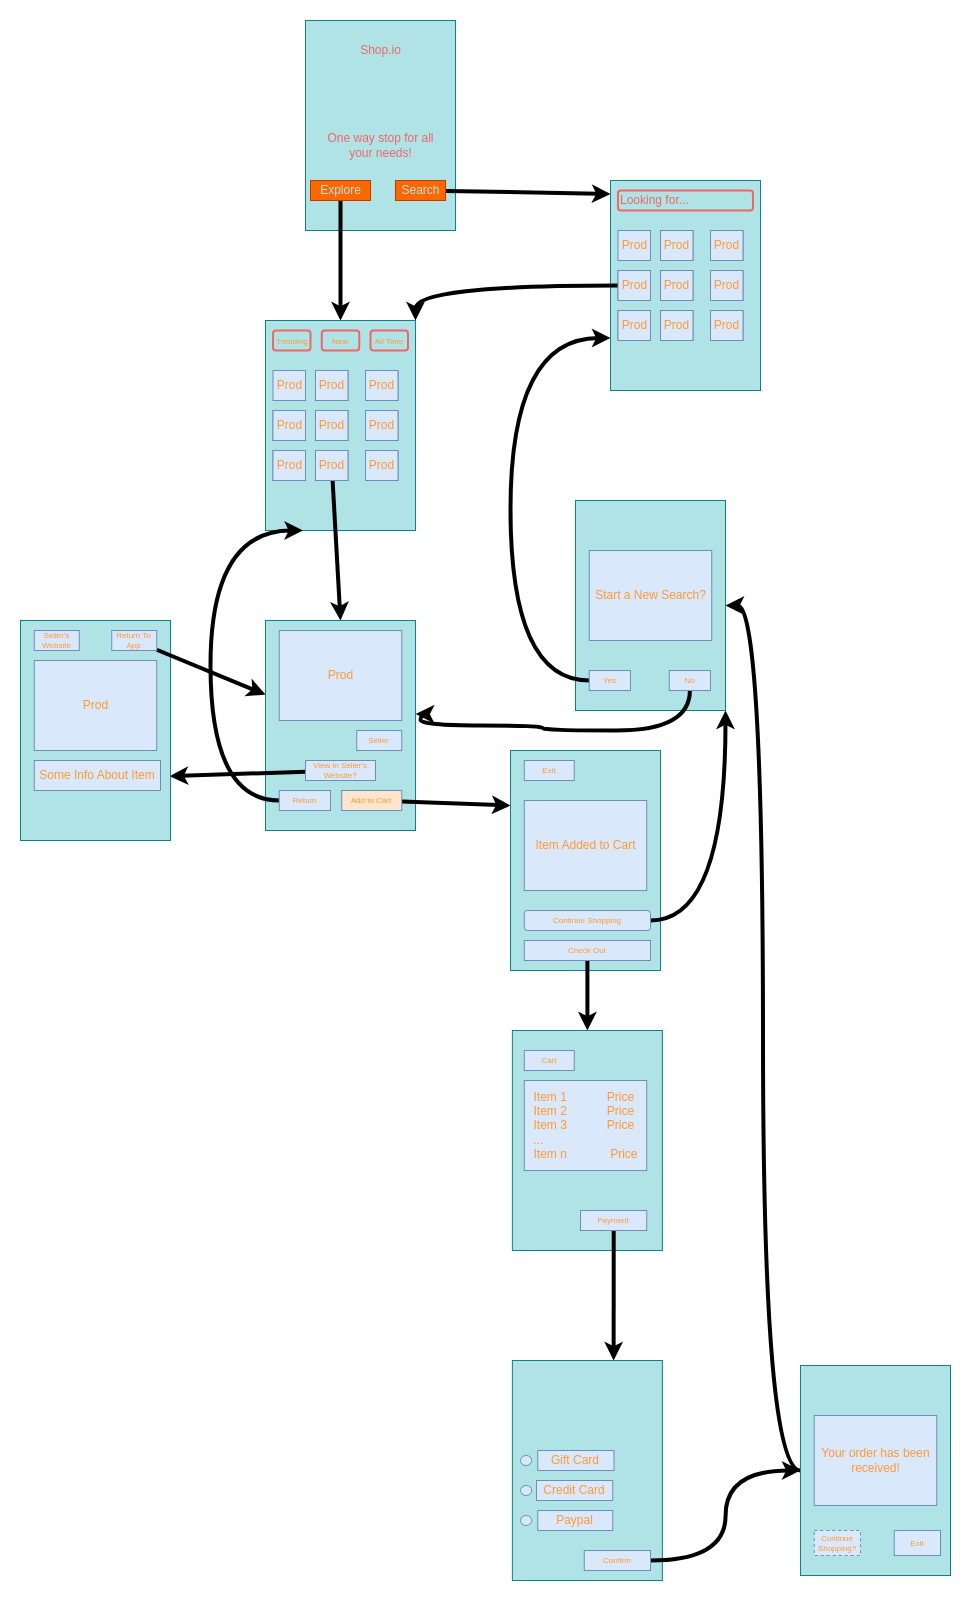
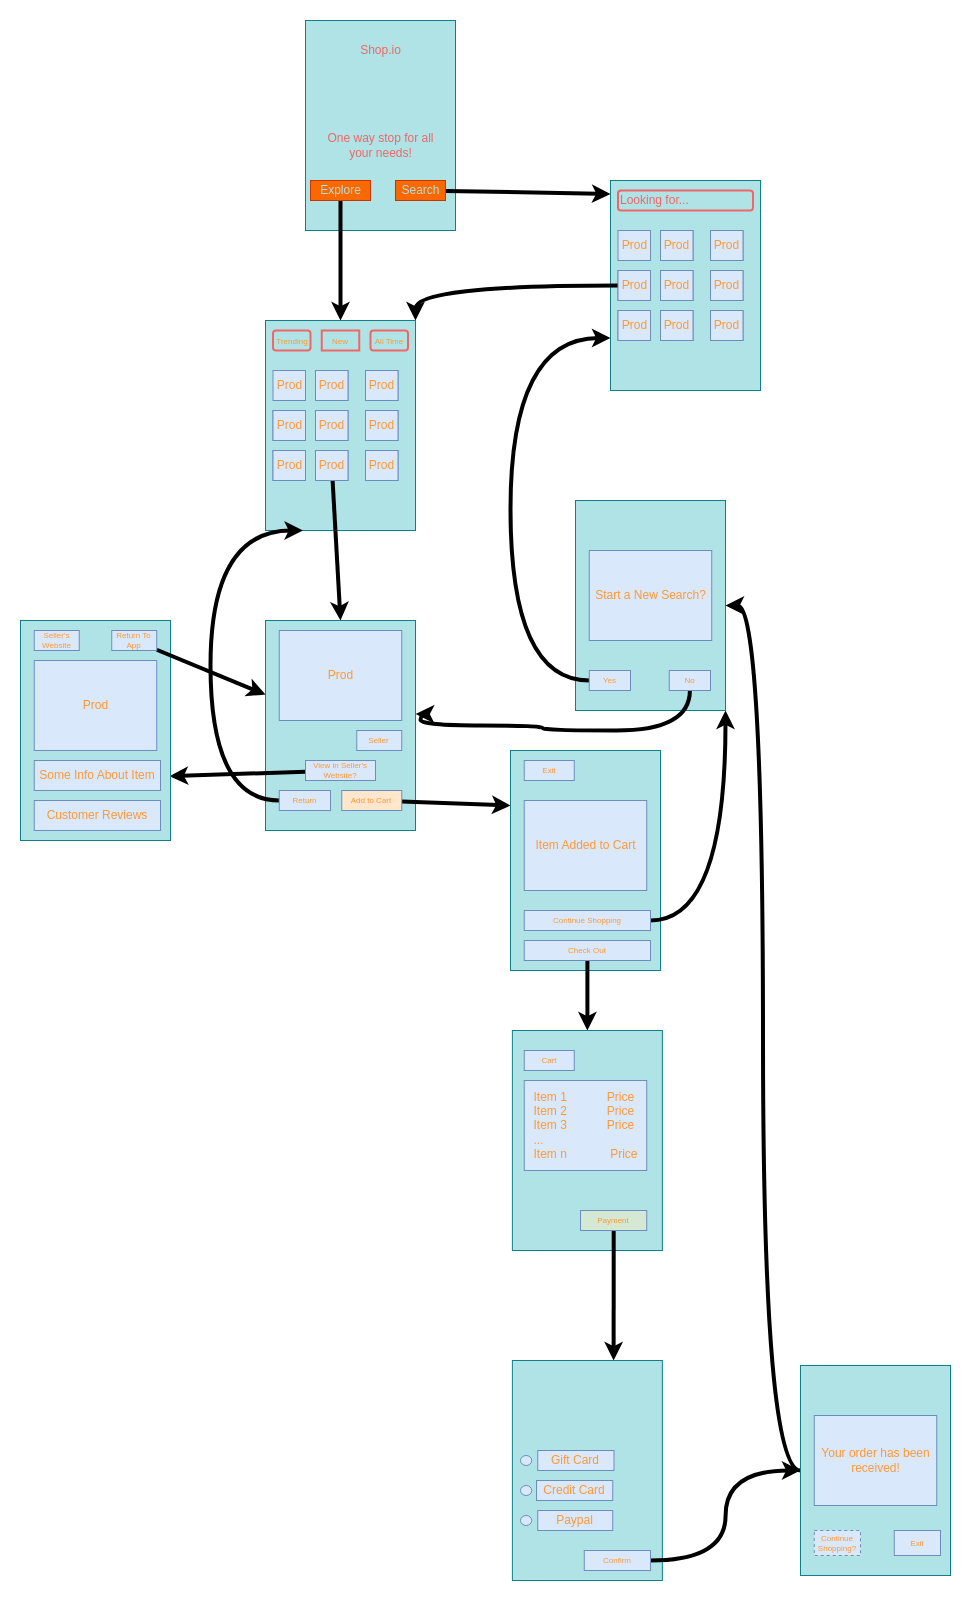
node "New": shape rounded rectangle -> rectangle
node "Customer Reviews": added
node "Continue Shopping": shape rounded rectangle -> rectangle
node "Payment": fillcolor #dae8fc -> #d5e8d4
